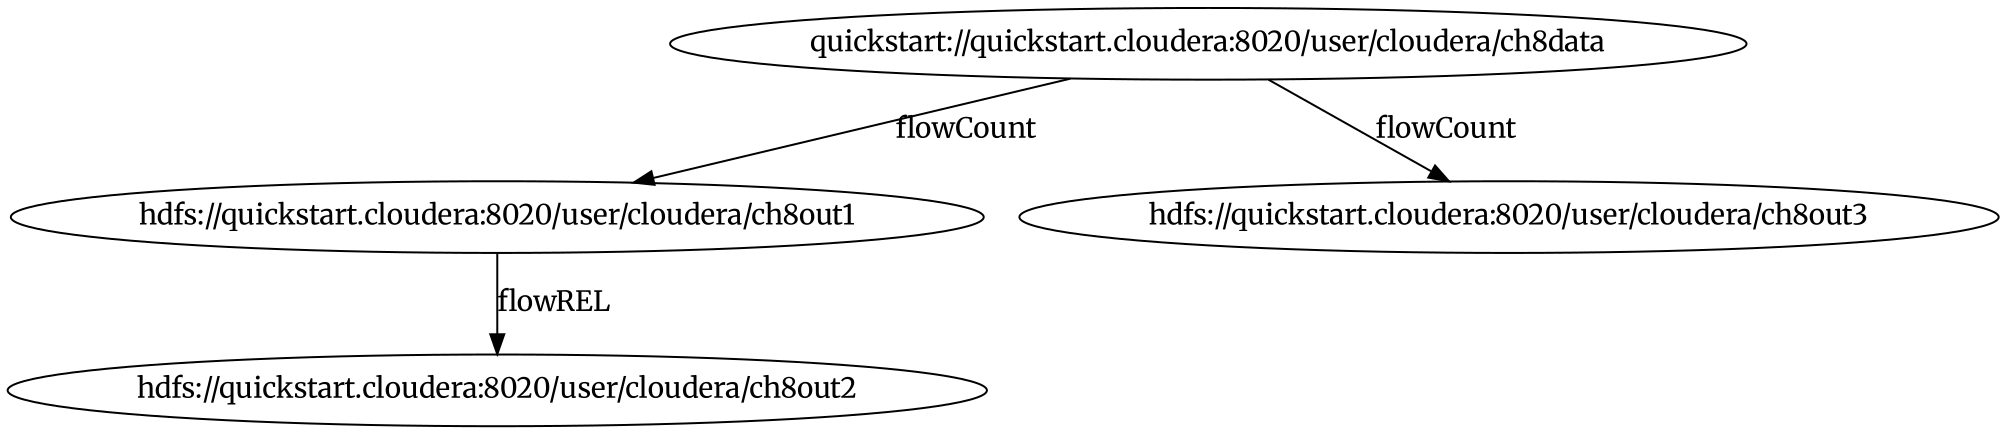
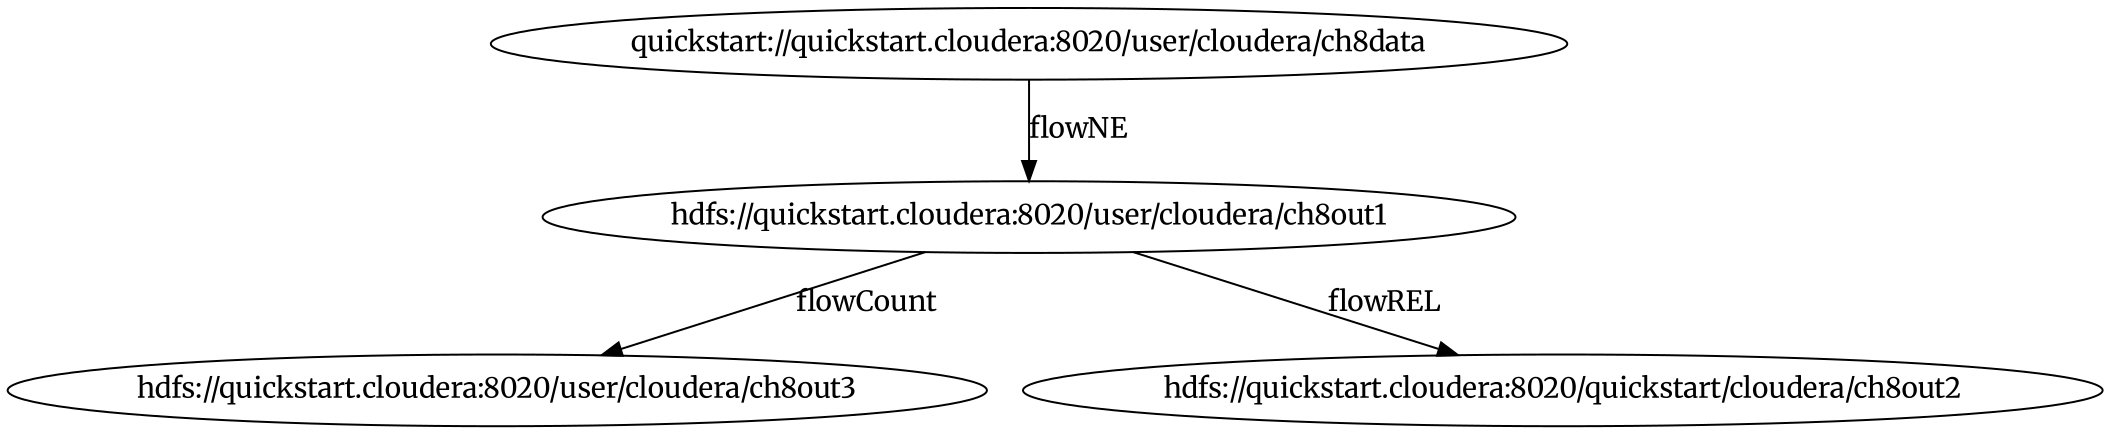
edge "quickstart://quickstart.cloudera:8020/user/cloudera/ch8data" -> "hdfs://quickstart.cloudera:8020/user/cloudera/ch8out3": now "hdfs://quickstart.cloudera:8020/user/cloudera/ch8out1" -> "hdfs://quickstart.cloudera:8020/user/cloudera/ch8out3"
edge "quickstart://quickstart.cloudera:8020/user/cloudera/ch8data" -> "hdfs://quickstart.cloudera:8020/user/cloudera/ch8out1": label "flowCount" -> "flowNE"
node "hdfs://quickstart.cloudera:8020/user/cloudera/ch8out2": label "hdfs://quickstart.cloudera:8020/user/cloudera/ch8out2" -> "hdfs://quickstart.cloudera:8020/quickstart/cloudera/ch8out2"
